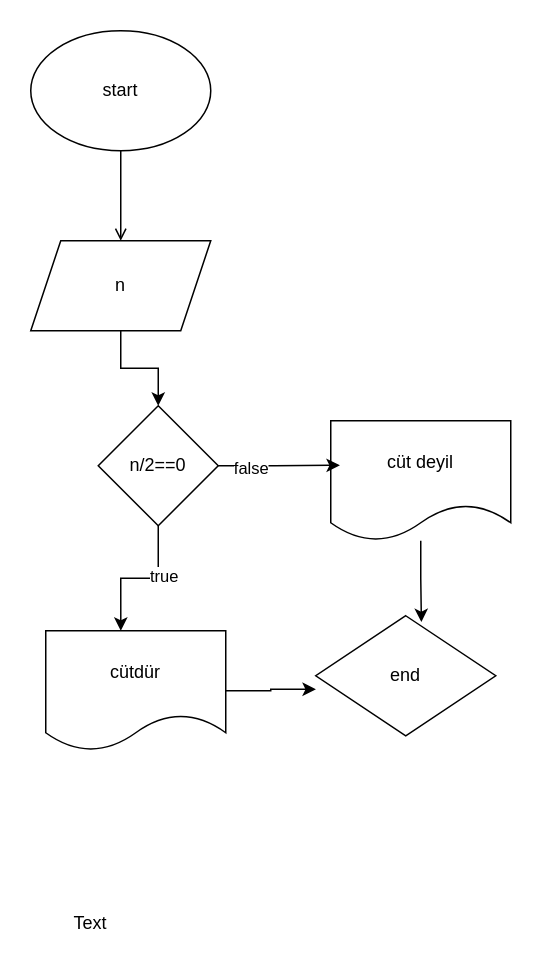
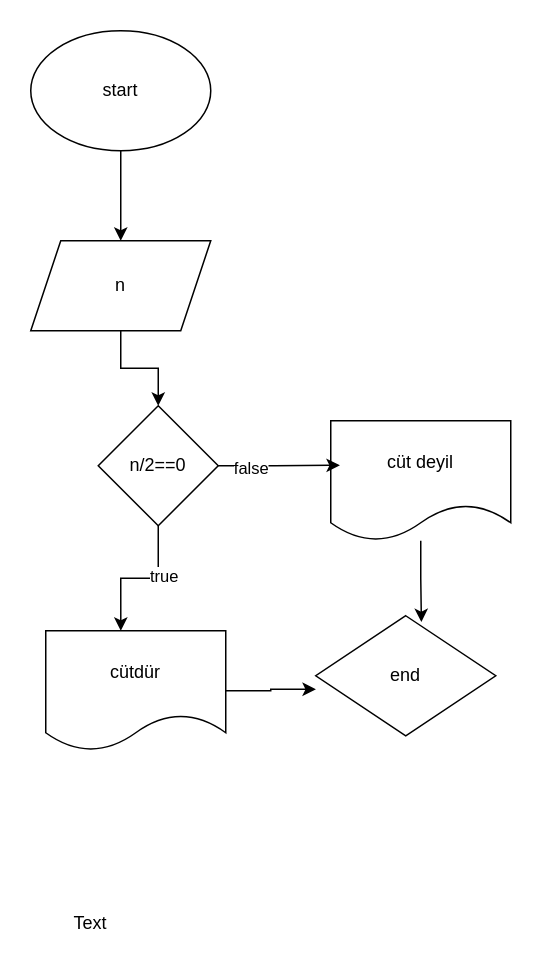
edge "start" -> "n": arrowhead open -> classic
